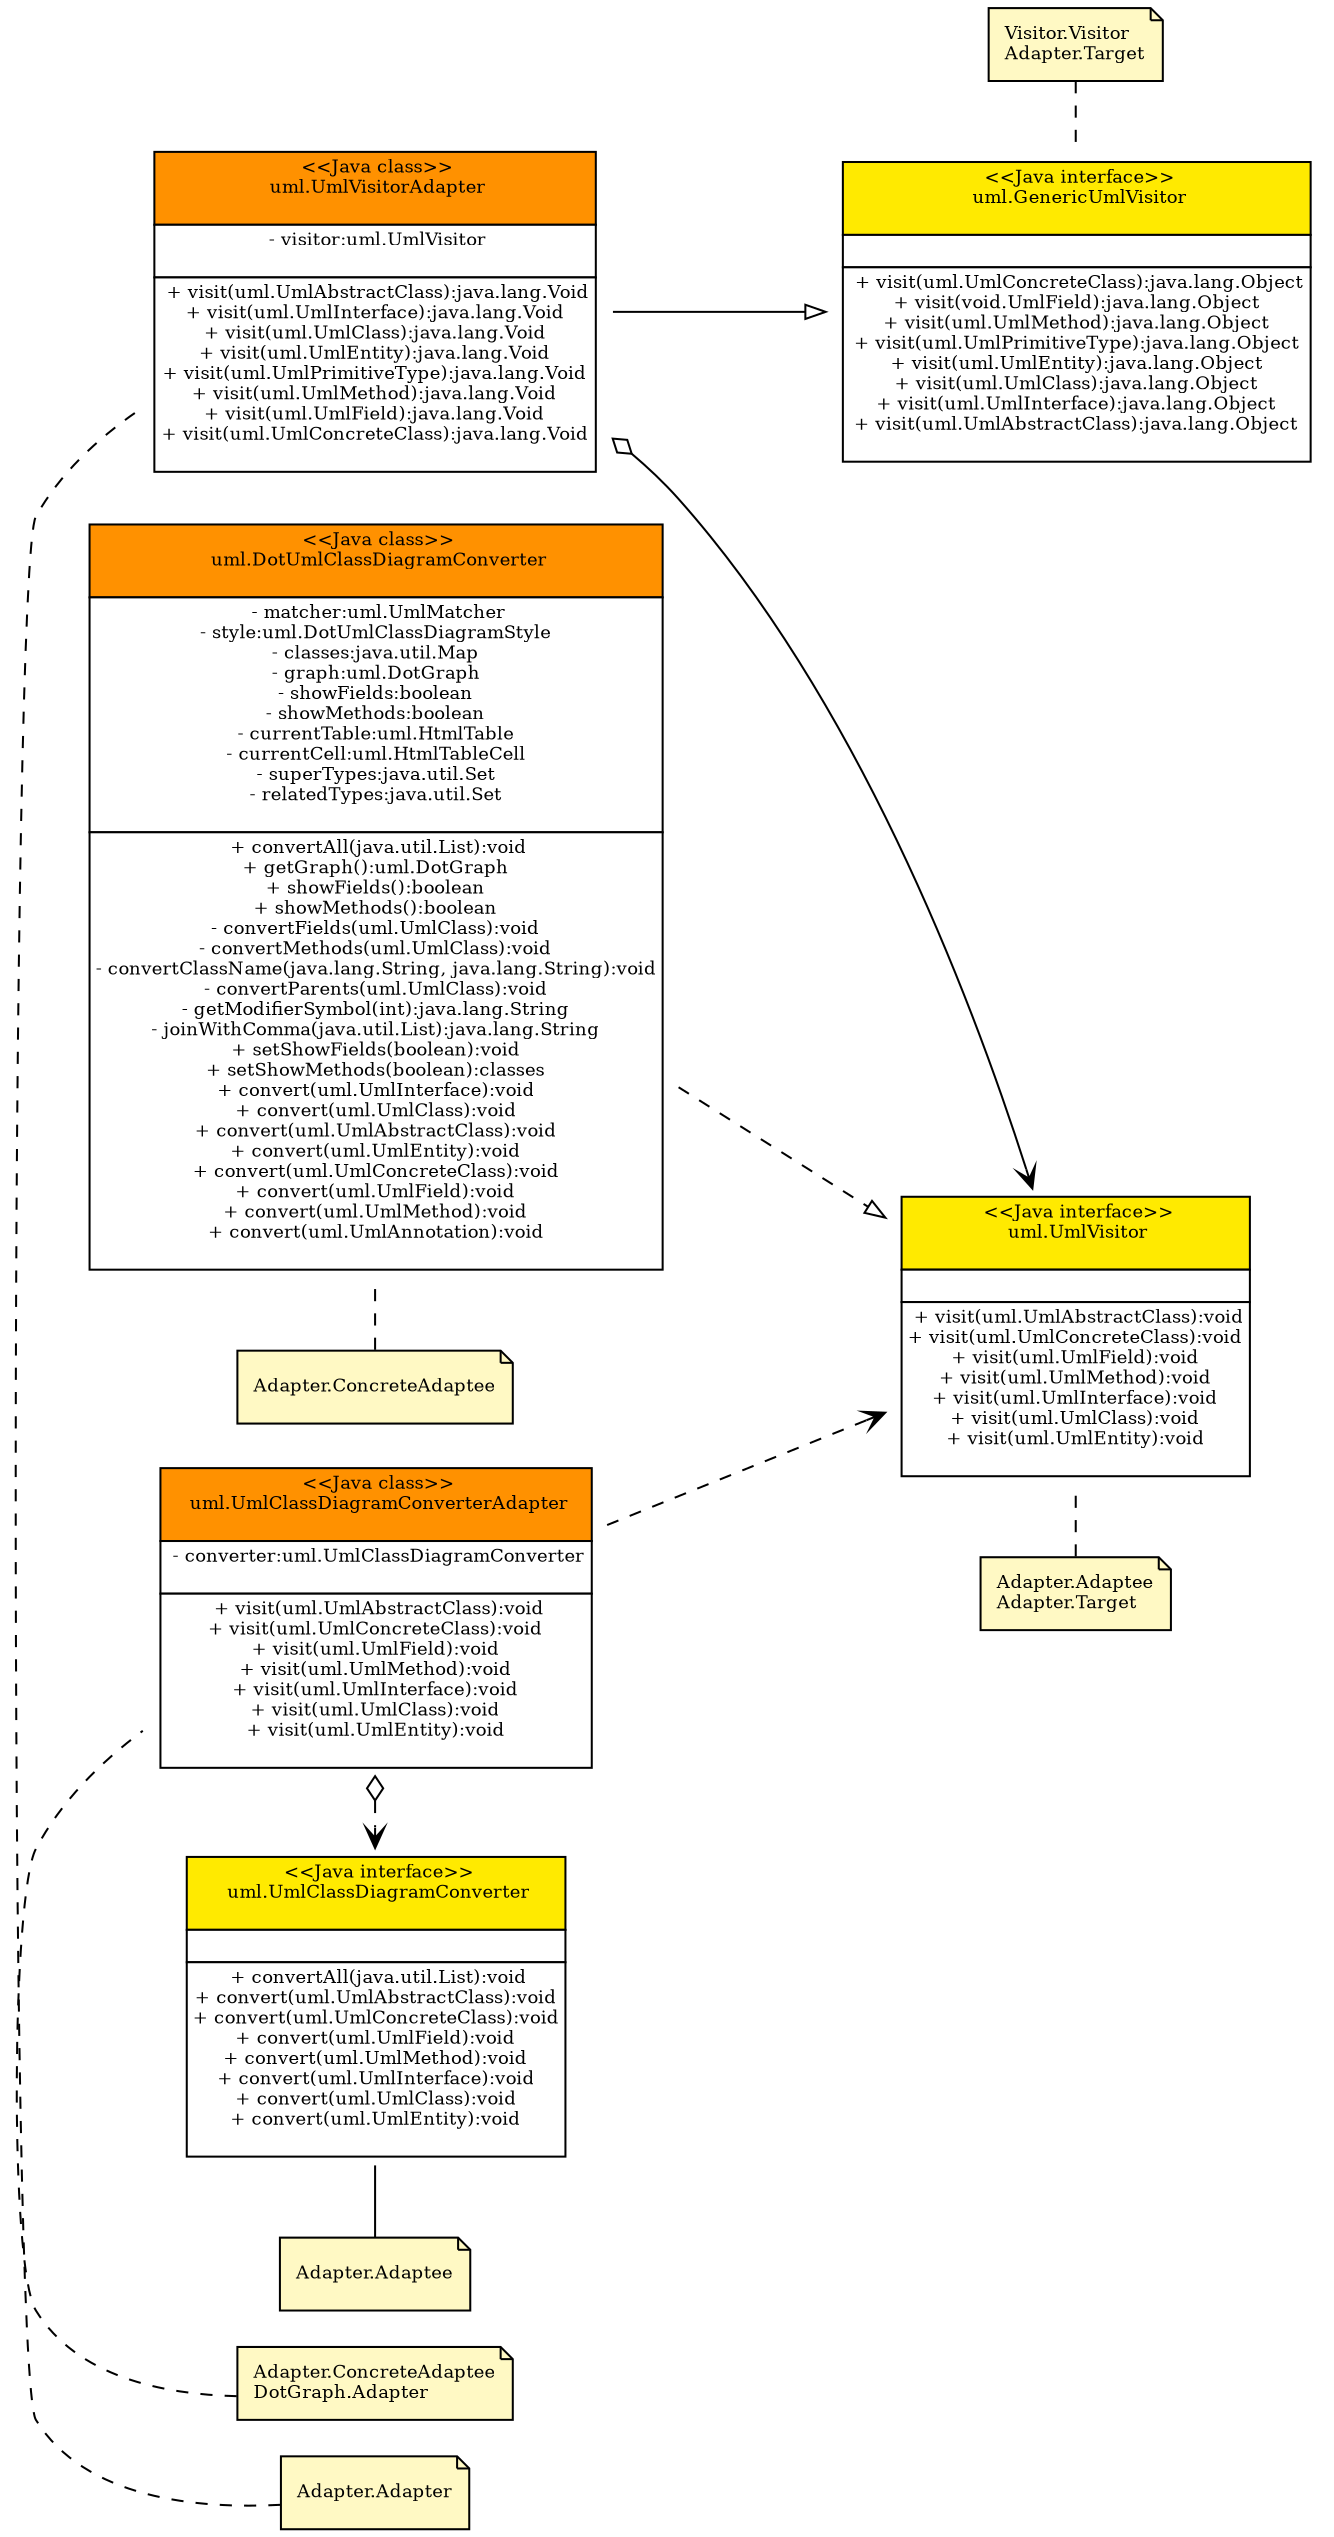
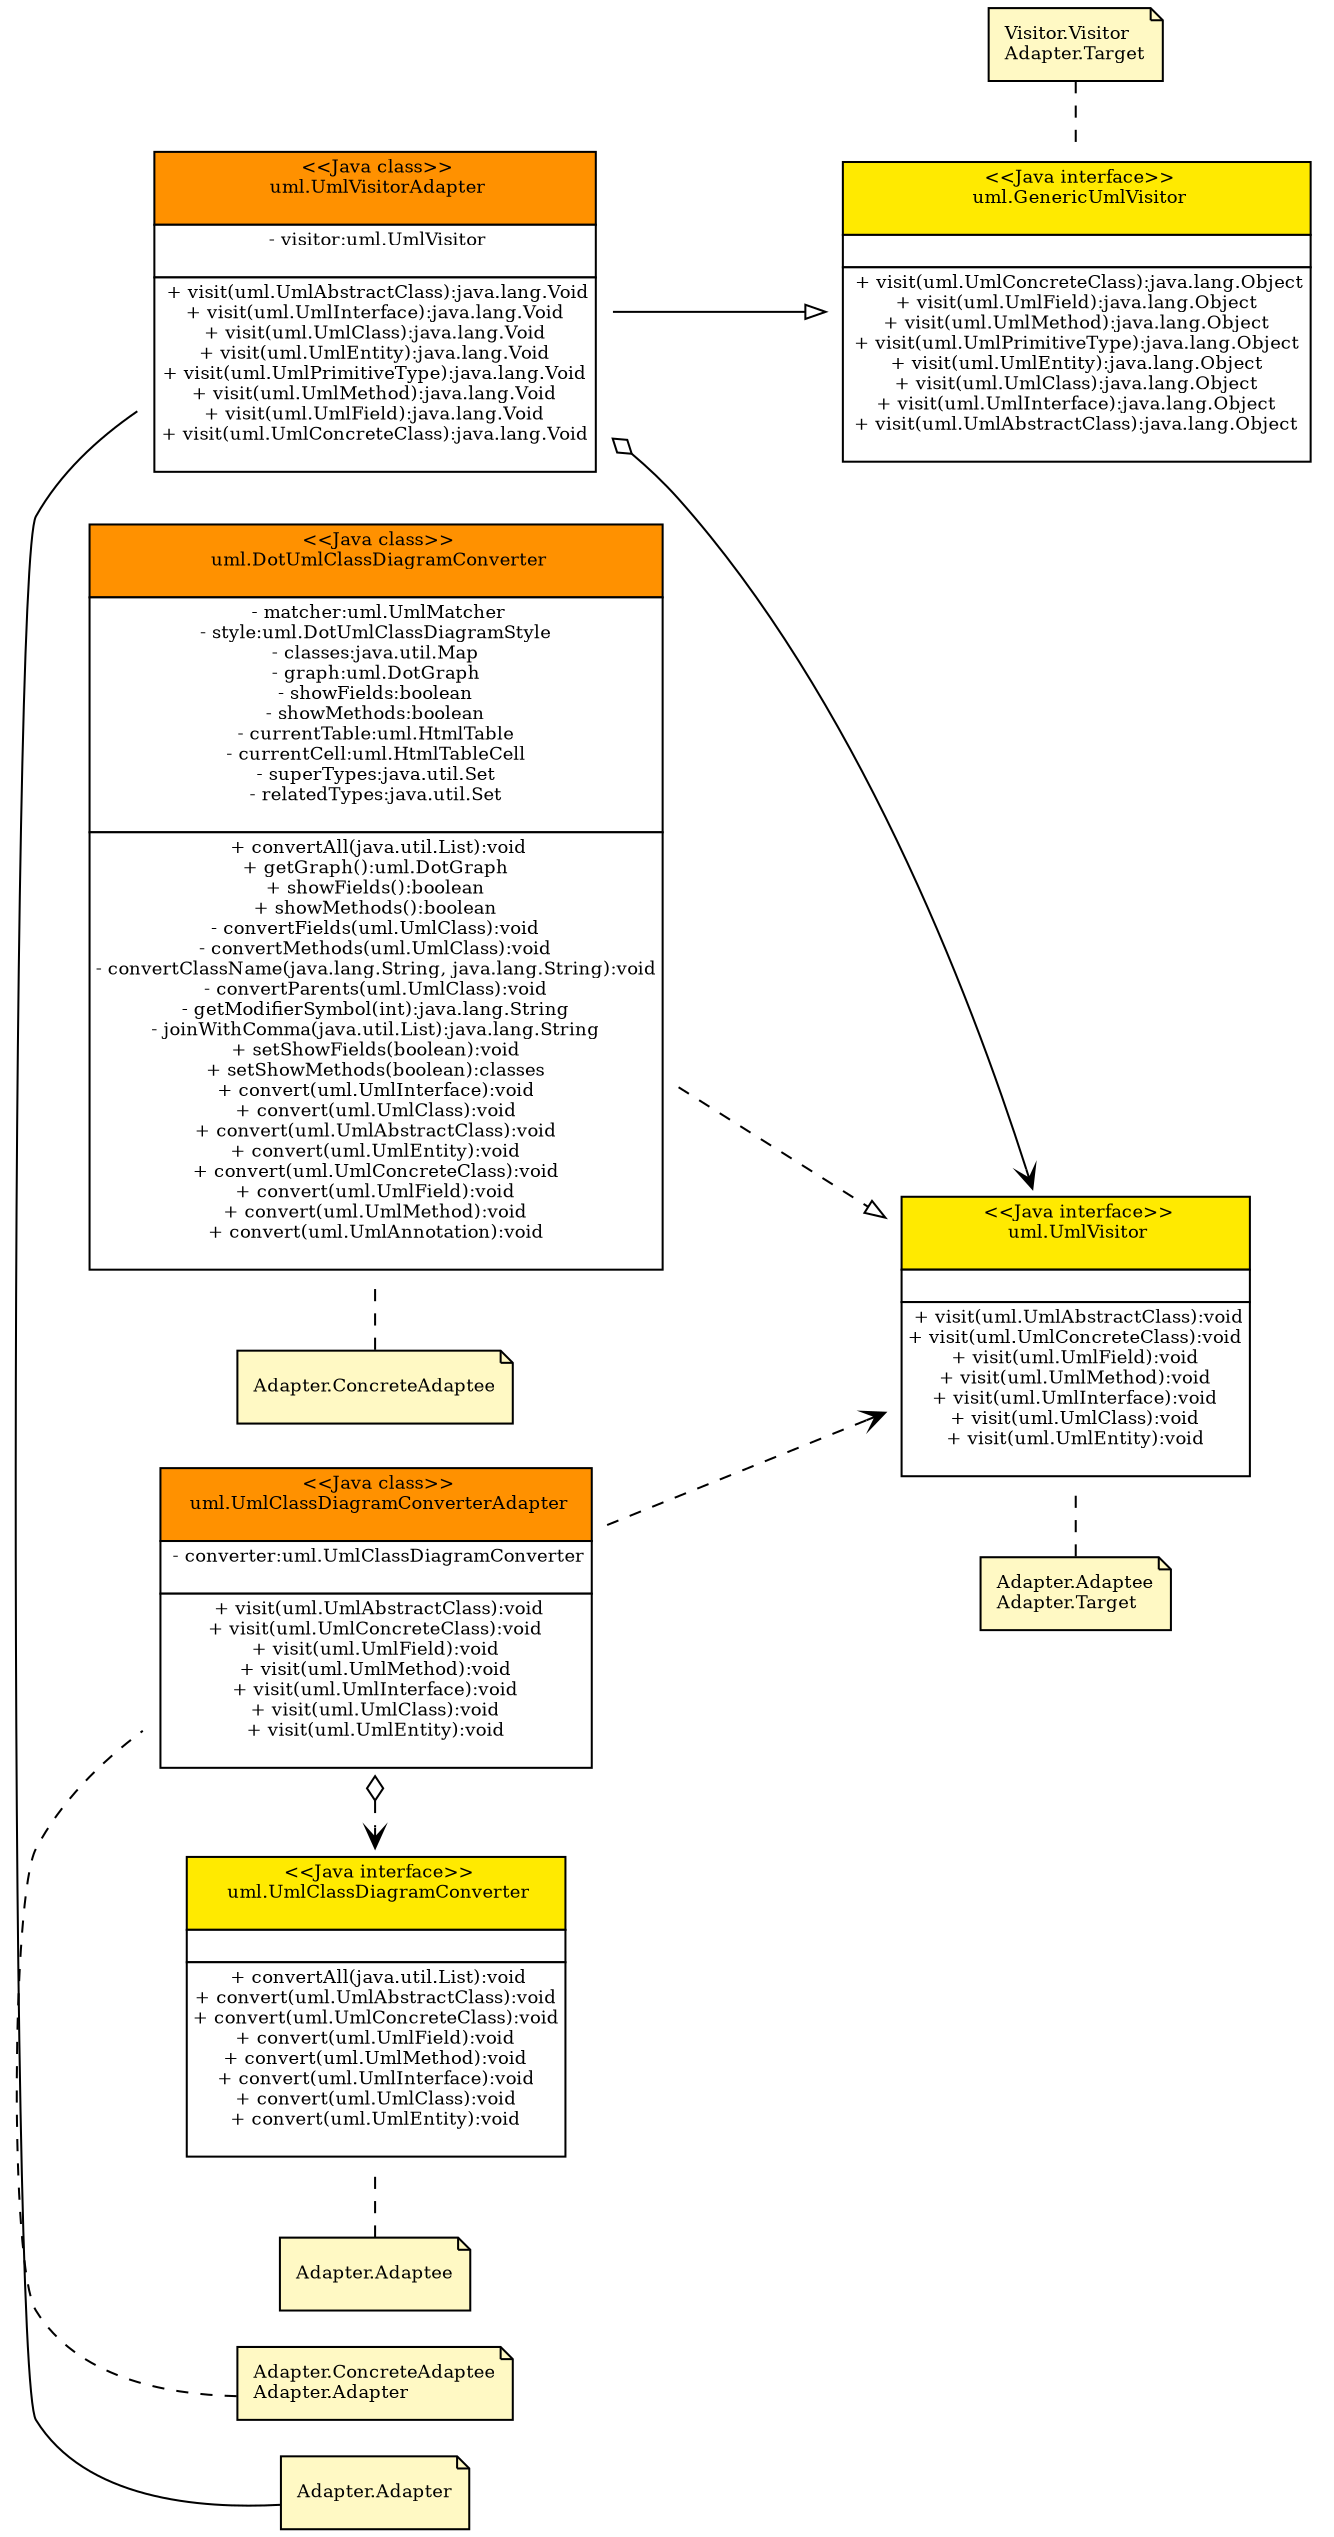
node "uml.GenericUmlVisitor": text "+ visit(void.UmlField):java.lang.Object" -> "+ visit(uml.UmlField):java.lang.Object"
edge "uml.UmlVisitorAdapter" -- "Adapter.Adapter": style dashed -> solid
edge "uml.UmlClassDiagramConverter" -- "Adapter.Adaptee": style solid -> dashed
node "Adapter.ConcreteAdaptee DotGraph.Adapter": label "Adapter.ConcreteAdaptee DotGraph.Adapter" -> "Adapter.ConcreteAdaptee Adapter.Adapter"
